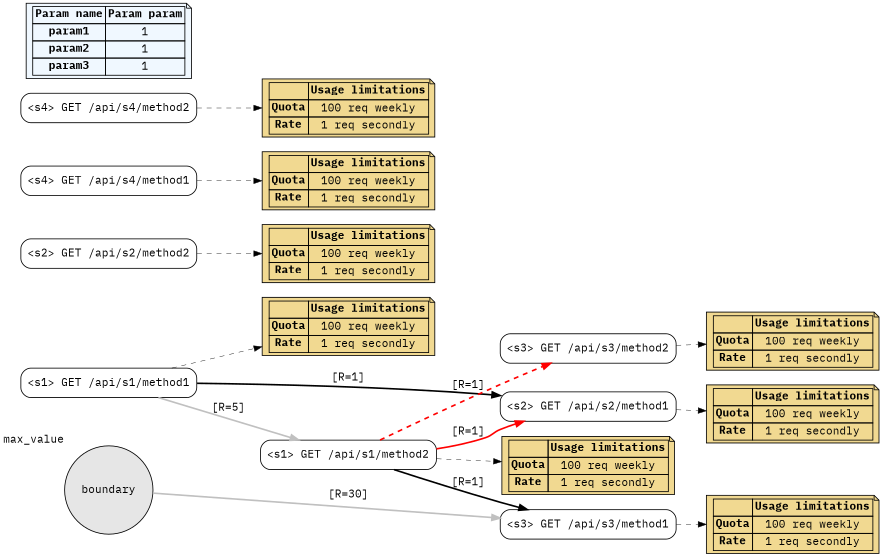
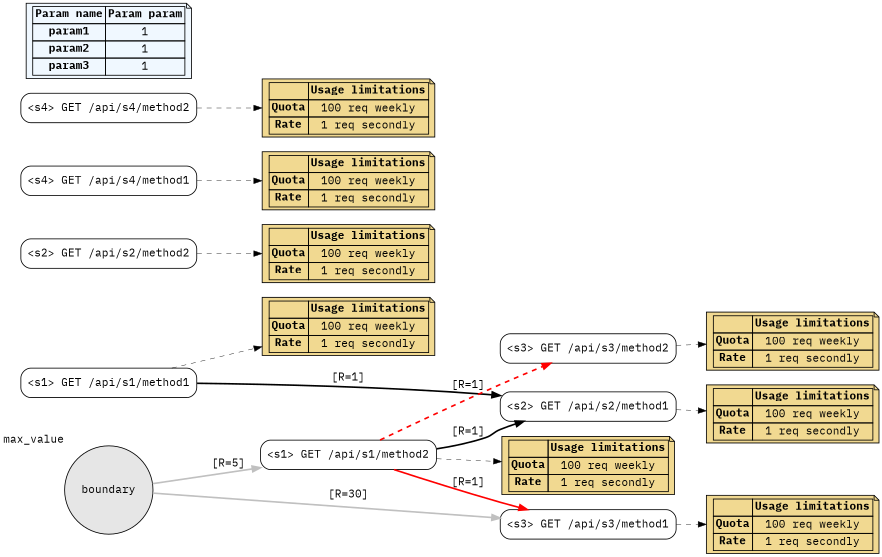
edge "<s1> GET /api/s1/method1" -> "<s1> GET /api/s1/method2": now "boundary max_value" -> "<s1> GET /api/s1/method2"
edge "<s1> GET /api/s1/method2" -> "<s2> GET /api/s2/method1": color red -> black
edge "<s1> GET /api/s1/method2" -> "<s3> GET /api/s3/method1": color black -> red
